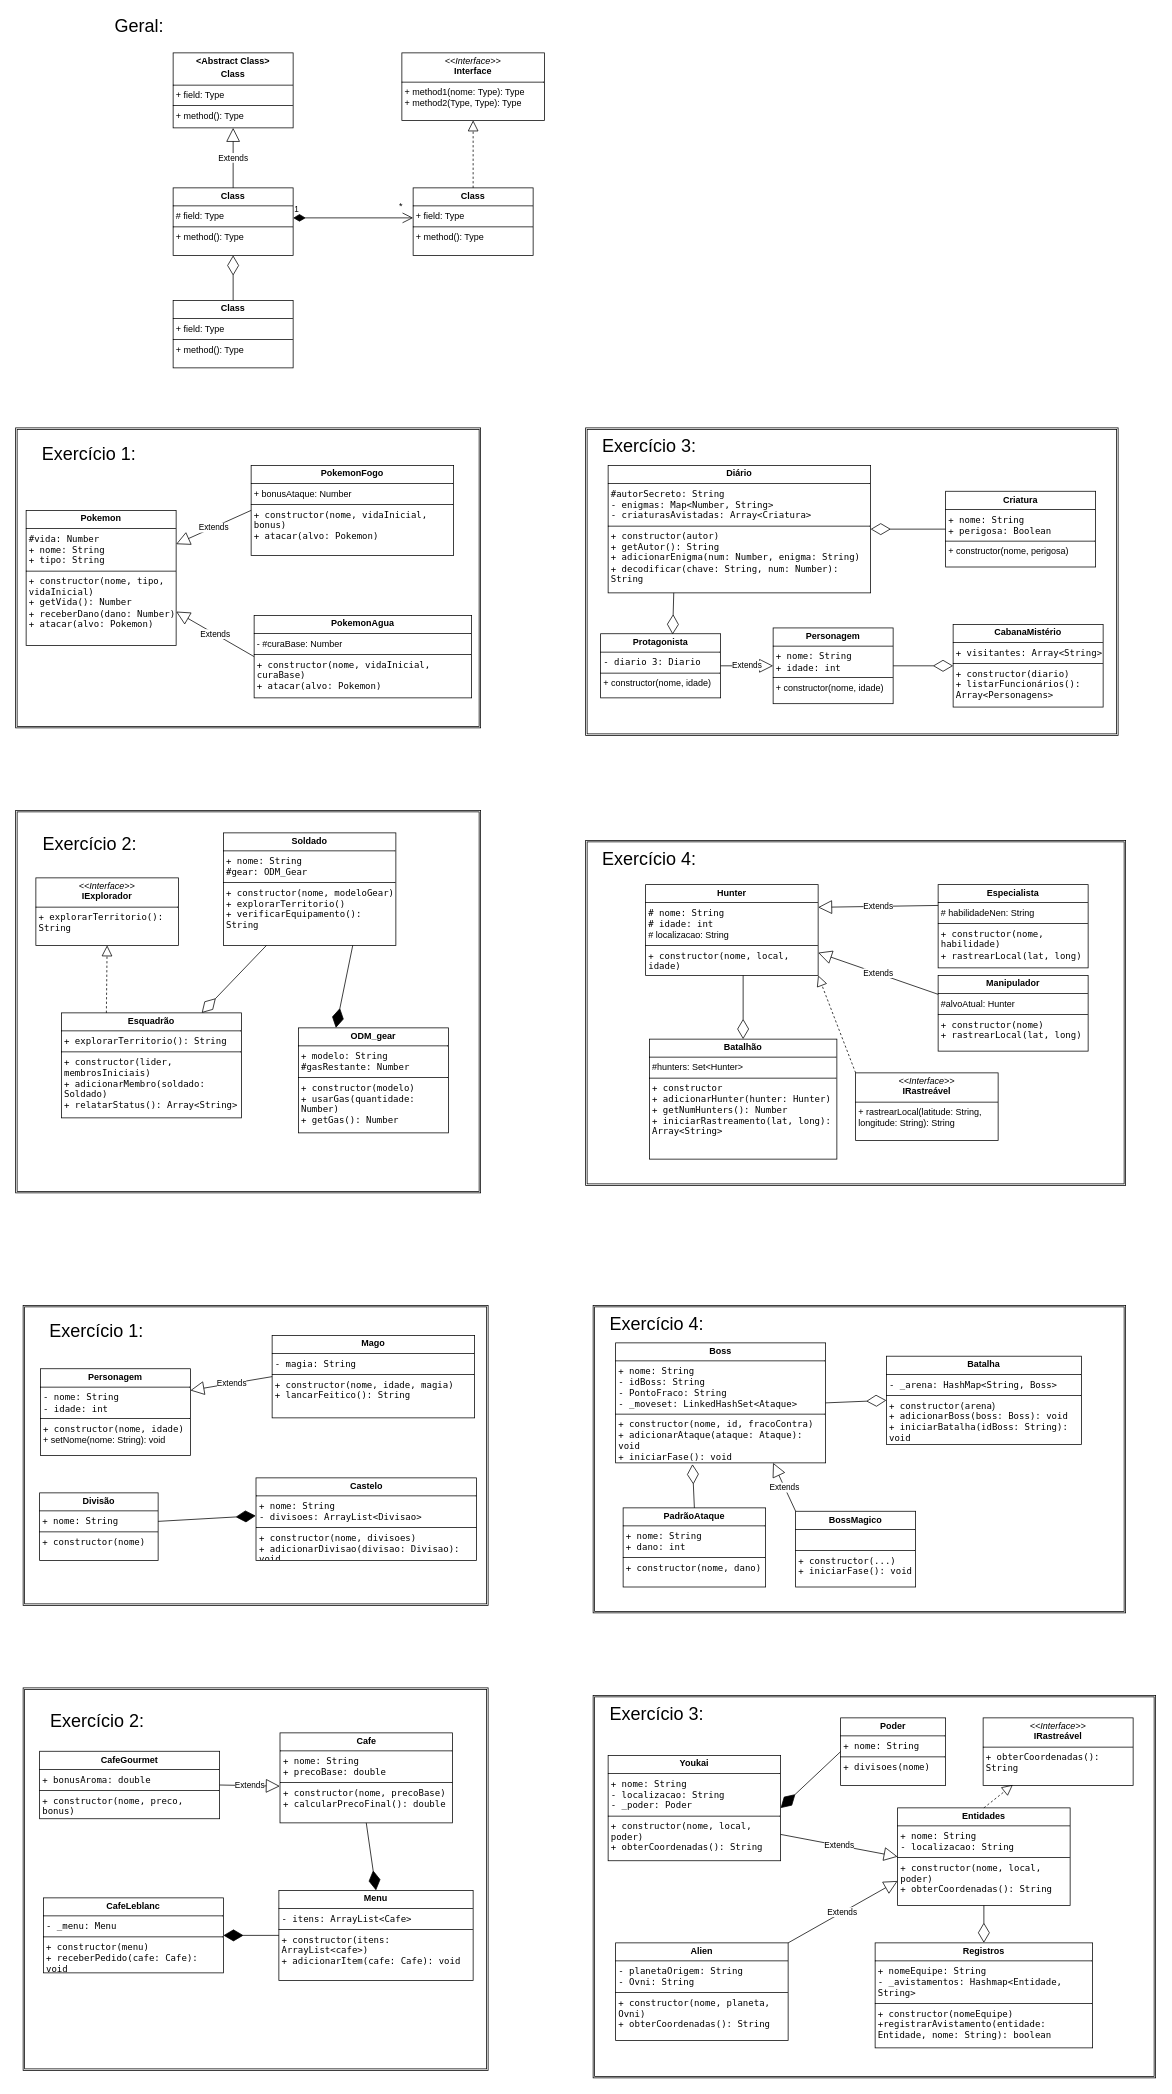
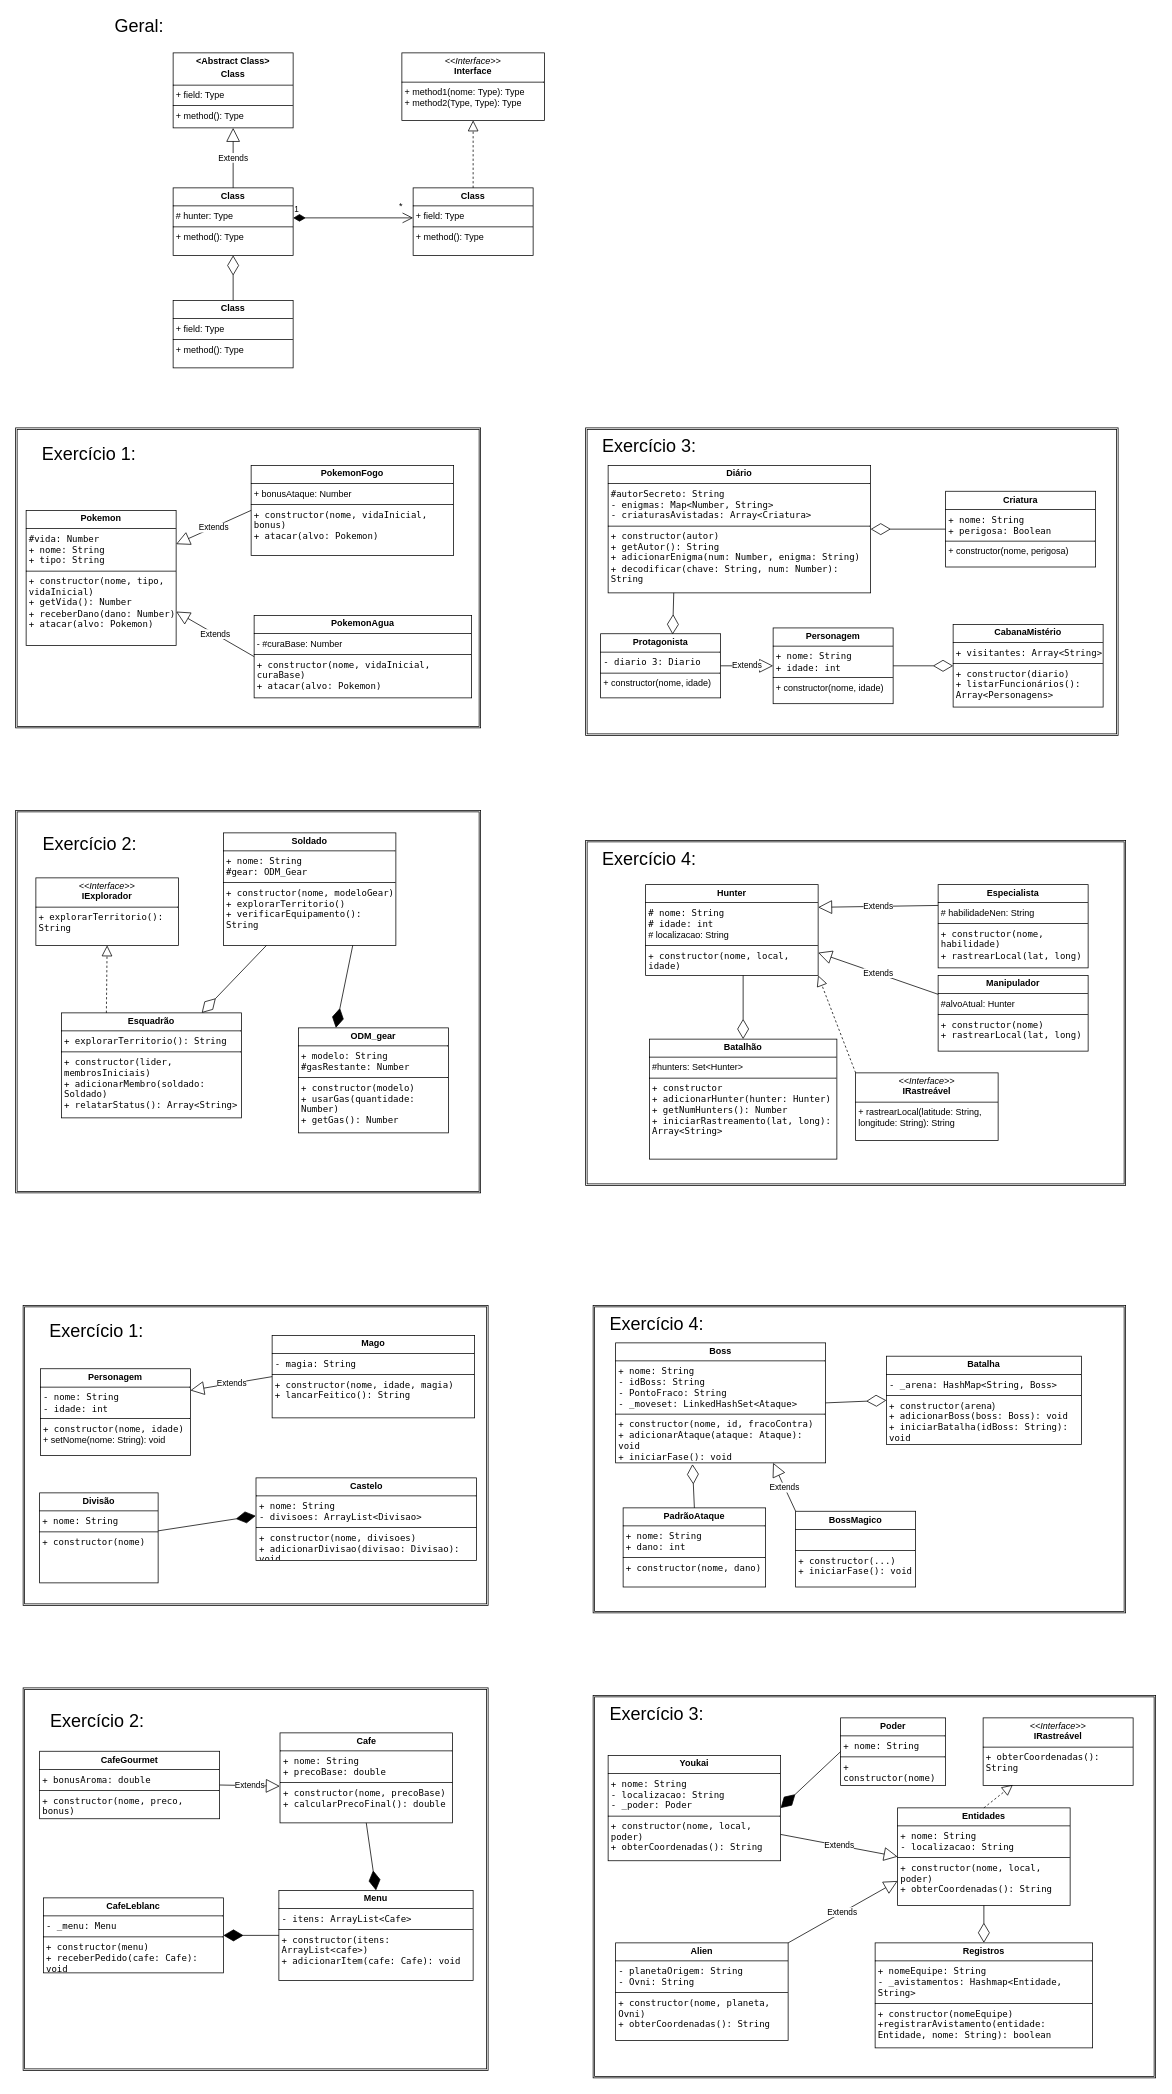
node "Class # field: Type + method(): Type": label "Class # field: Type + method(): Type" -> "Class # hunter: Type + method(): Type"
node "Divisão + nome: String + constructor(nome)": size 119x68 -> 119x90
node "Poder + nome: String + divisoes(nome)": label "Poder + nome: String + divisoes(nome)" -> "Poder + nome: String + constructor(nome)"
